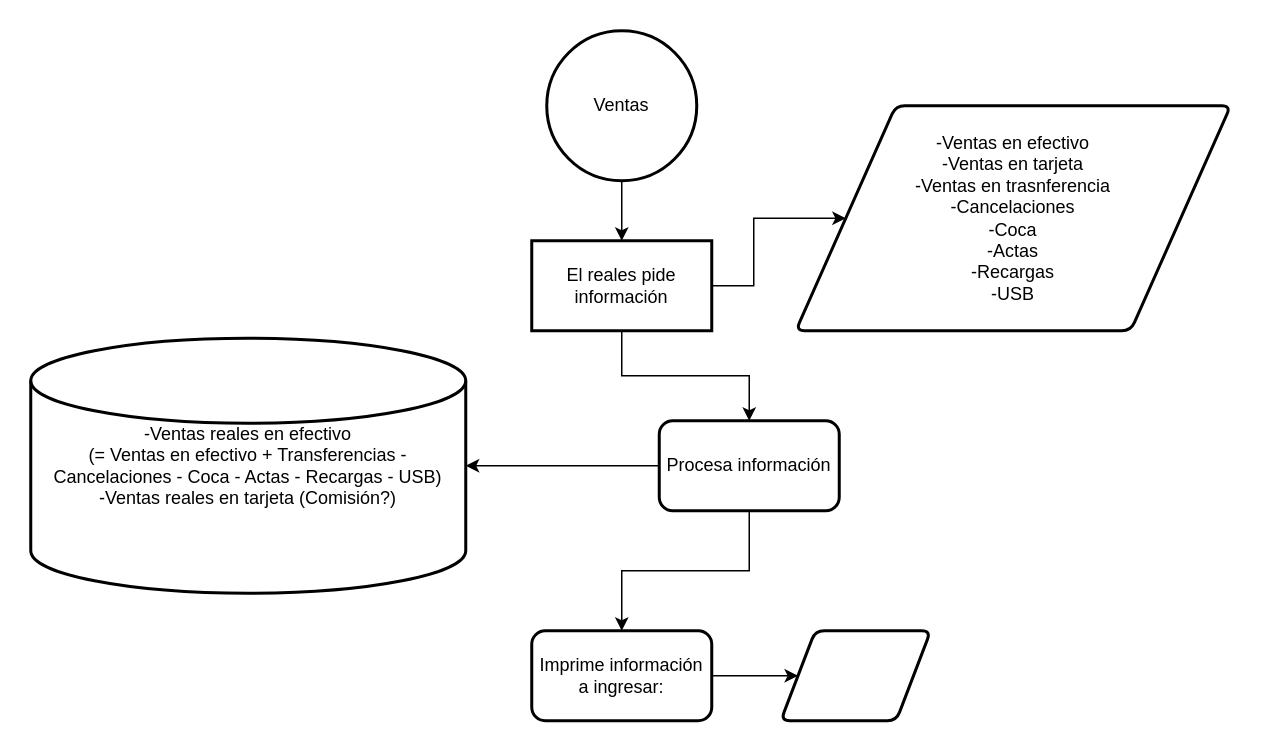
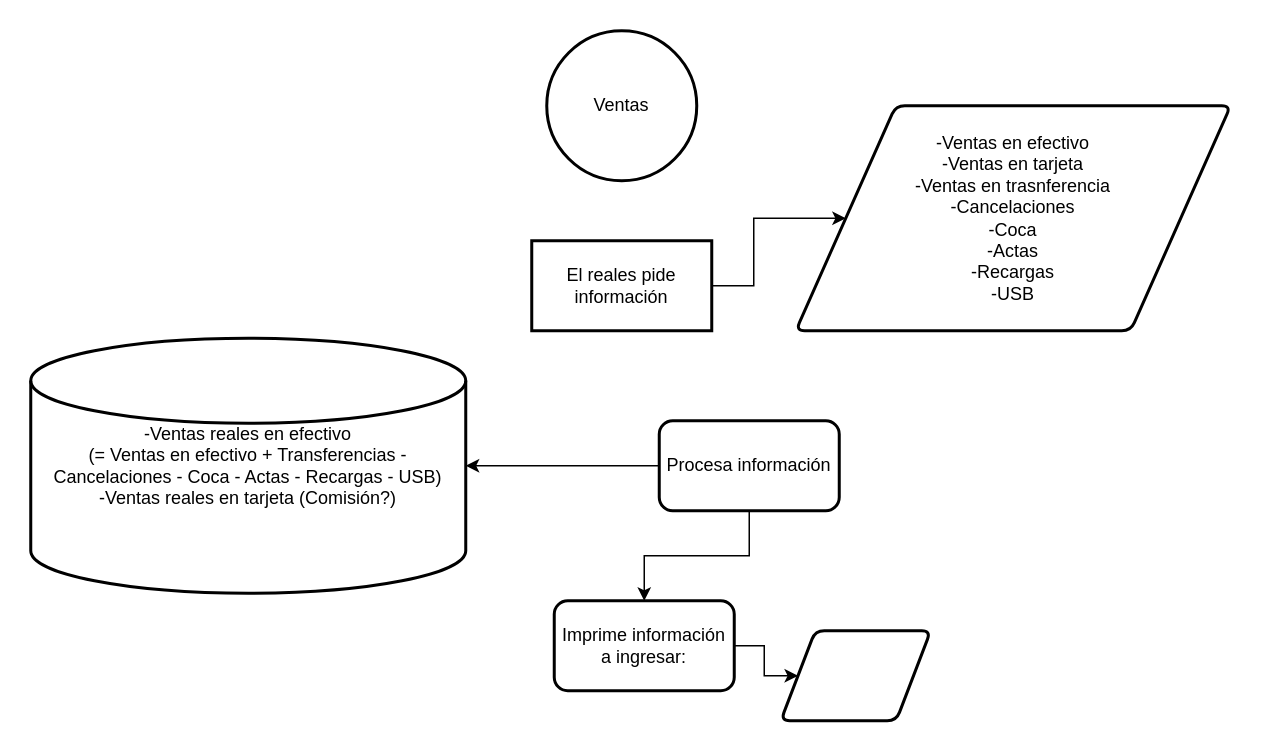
edge "Ventas" -> "El reales pide información": removed
edge "El reales pide información" -> "Procesa información": removed
node "Imprime información a ingresar:": moved (622, 676) -> (644, 646)
